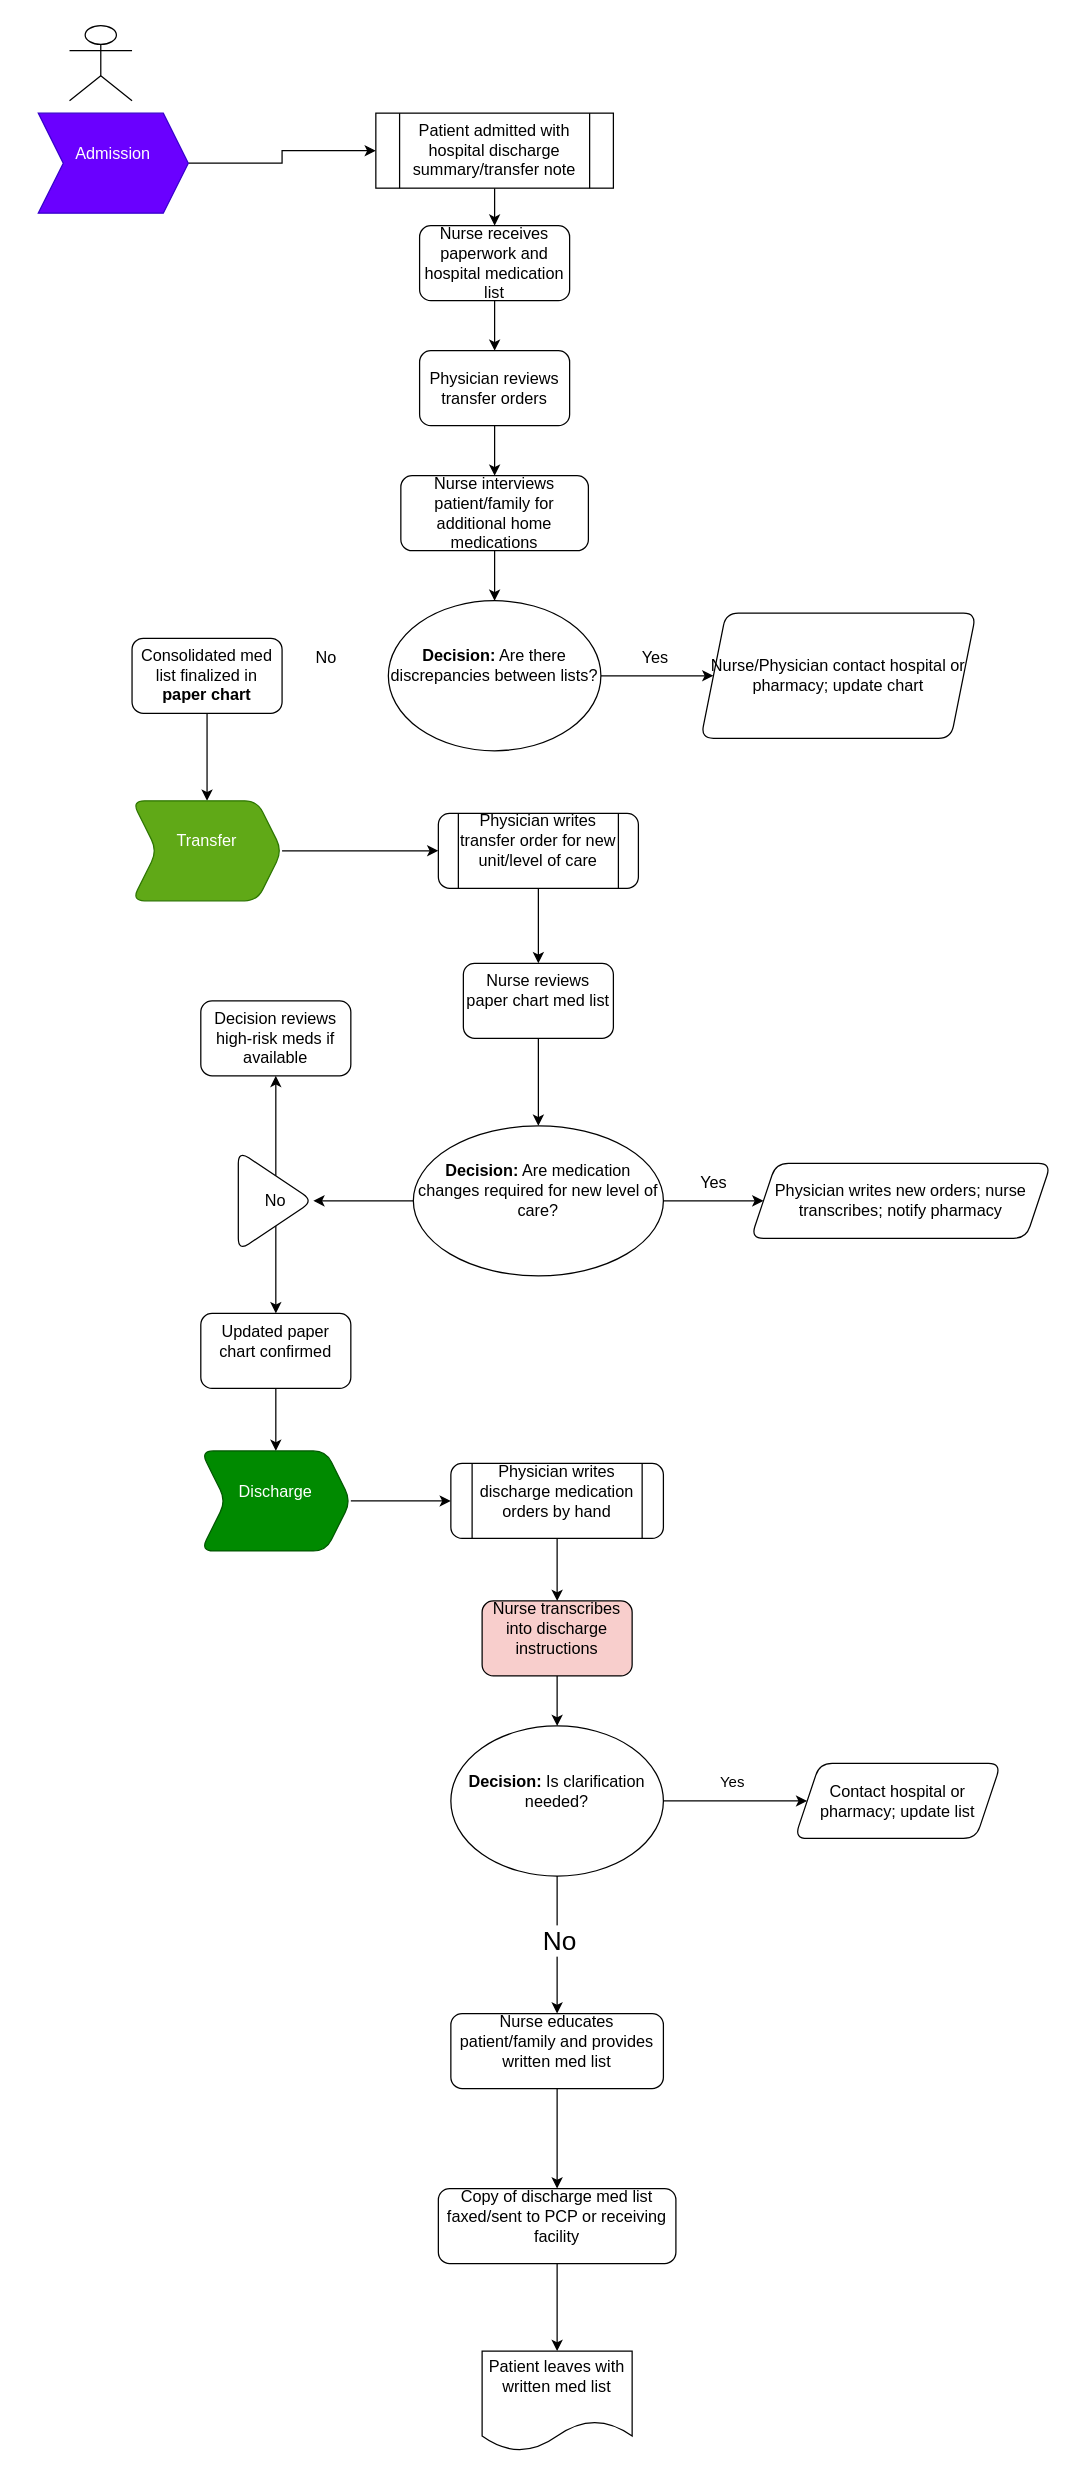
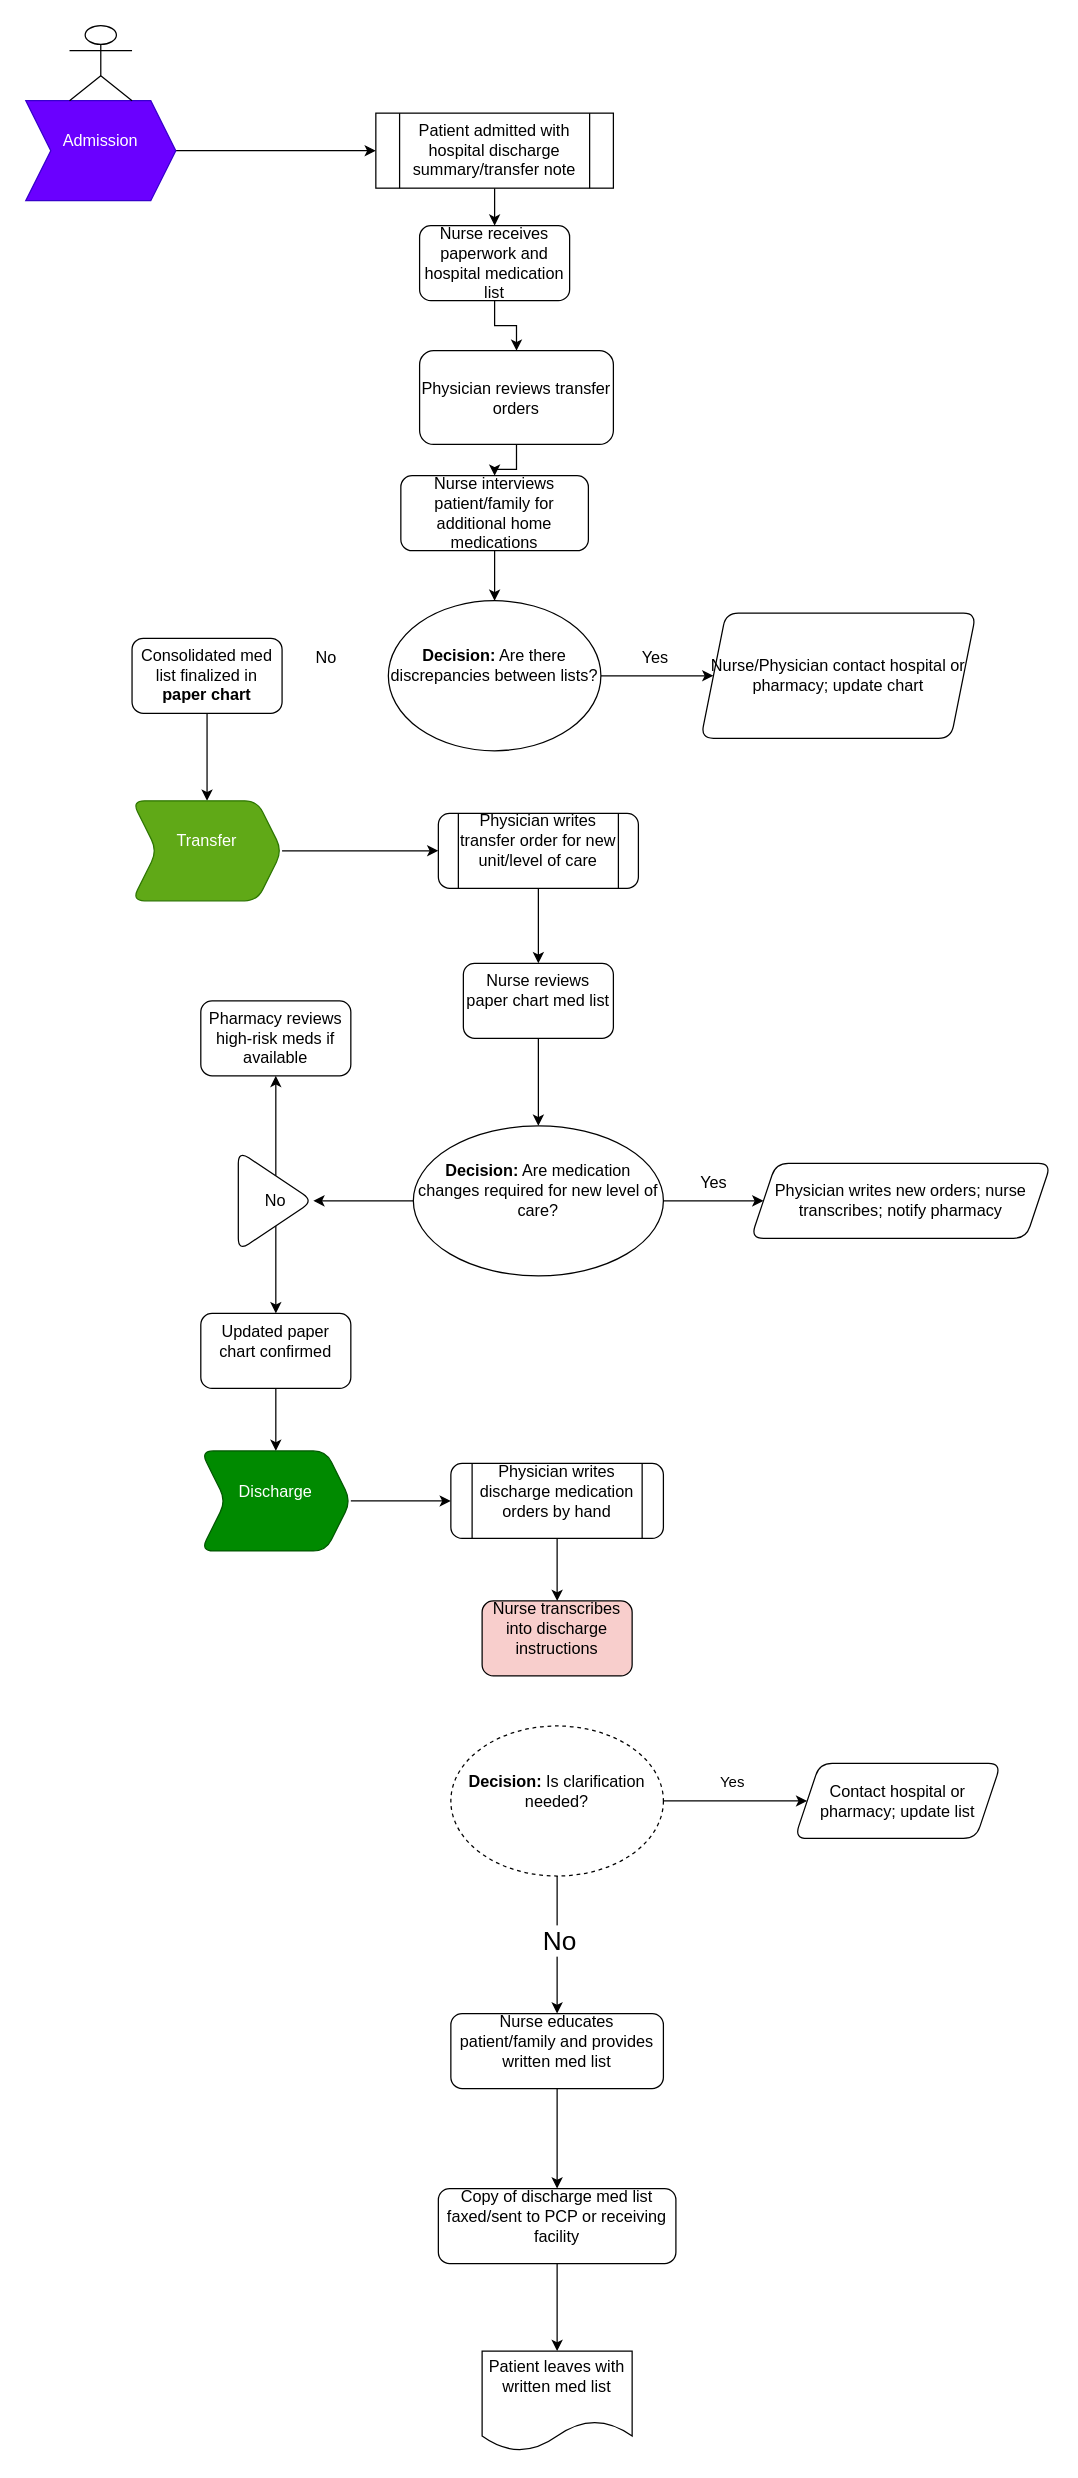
node "Admission": moved (113, 163) -> (101, 151)
node "Physician reviews transfer orders": size 150x75 -> 194x94
node "Decision reviews high-risk meds if available": label "Decision reviews high-risk meds if available" -> "Pharmacy reviews high-risk meds if available"
edge "Nurse transcribes into discharge instructions" -> "Decision: Is clarification needed?": removed
node "Decision: Is clarification needed?": style solid -> dashed
